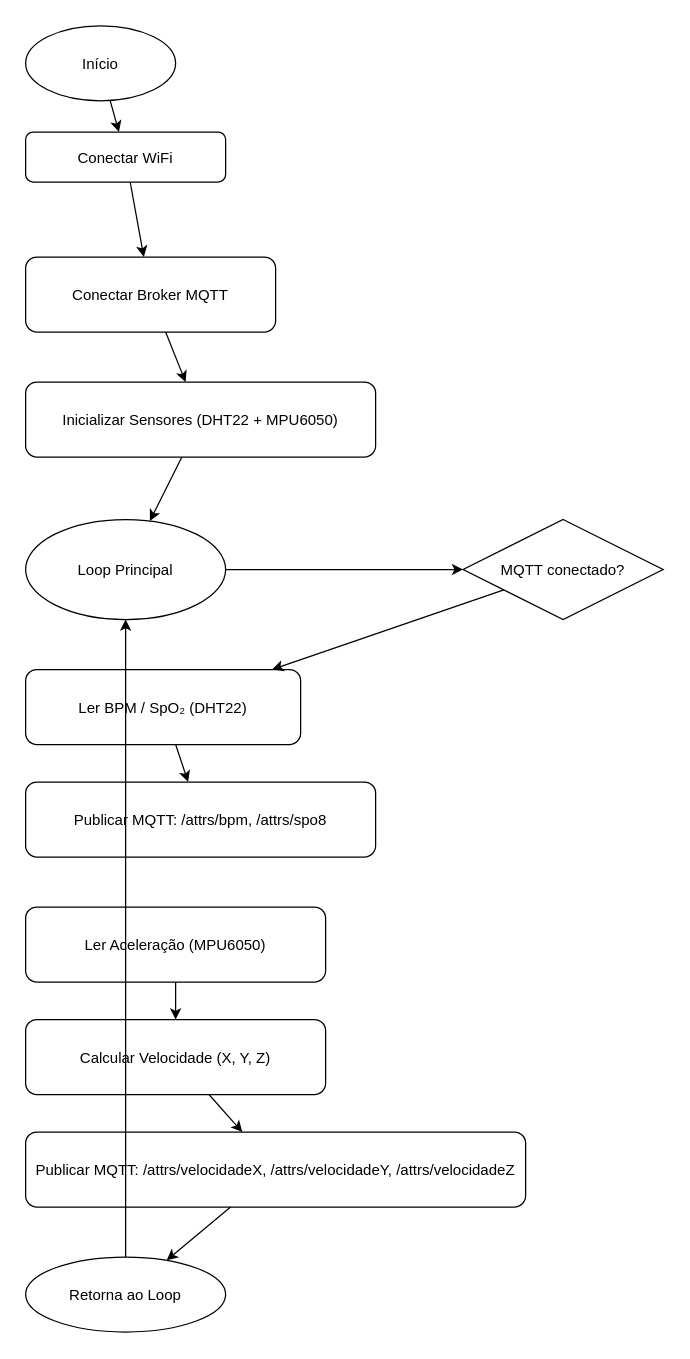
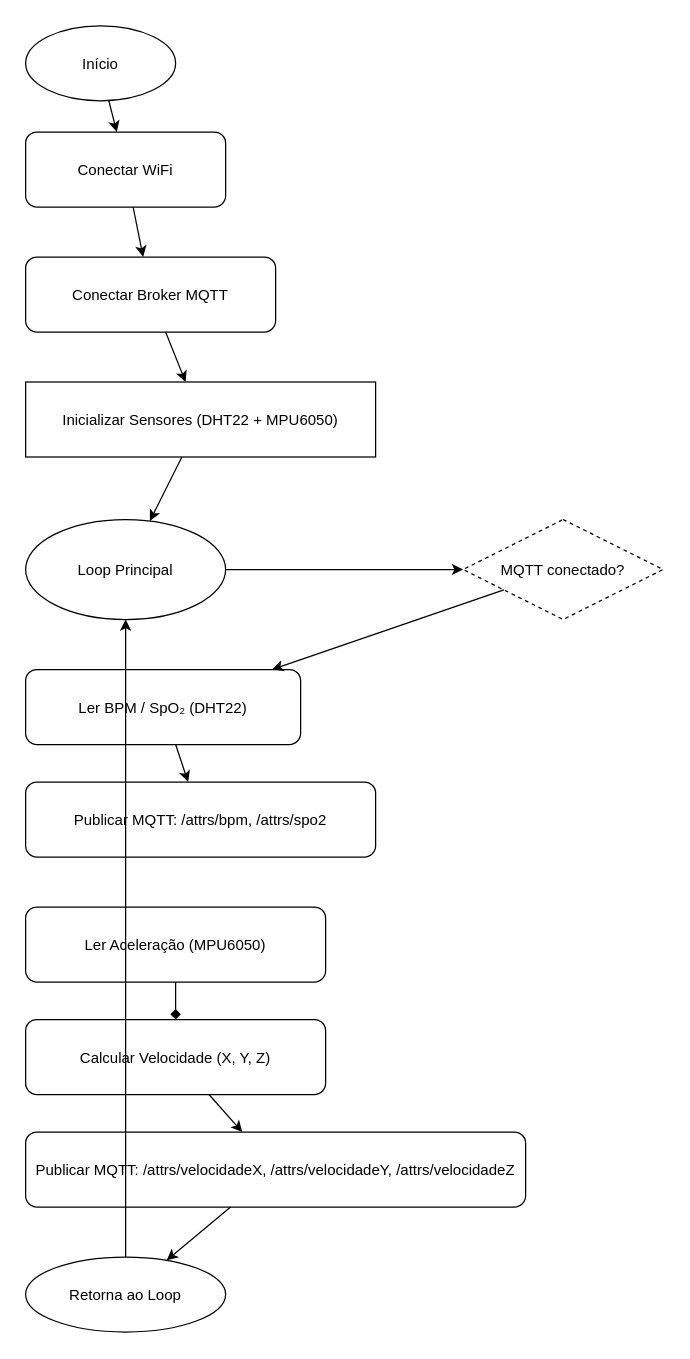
node "Conectar WiFi": size 200x50 -> 200x75
node "Inicializar Sensores (DHT22 + MPU6050)": shape rounded rectangle -> rectangle
node "MQTT conectado?": style solid -> dashed
node "Publicar MQTT: /attrs/bpm, /attrs/spo8": label "Publicar MQTT: /attrs/bpm, /attrs/spo8" -> "Publicar MQTT: /attrs/bpm, /attrs/spo2"
edge "Ler Aceleração (MPU6050)" -> "Calcular Velocidade (X, Y, Z)": arrowhead classic -> diamond
